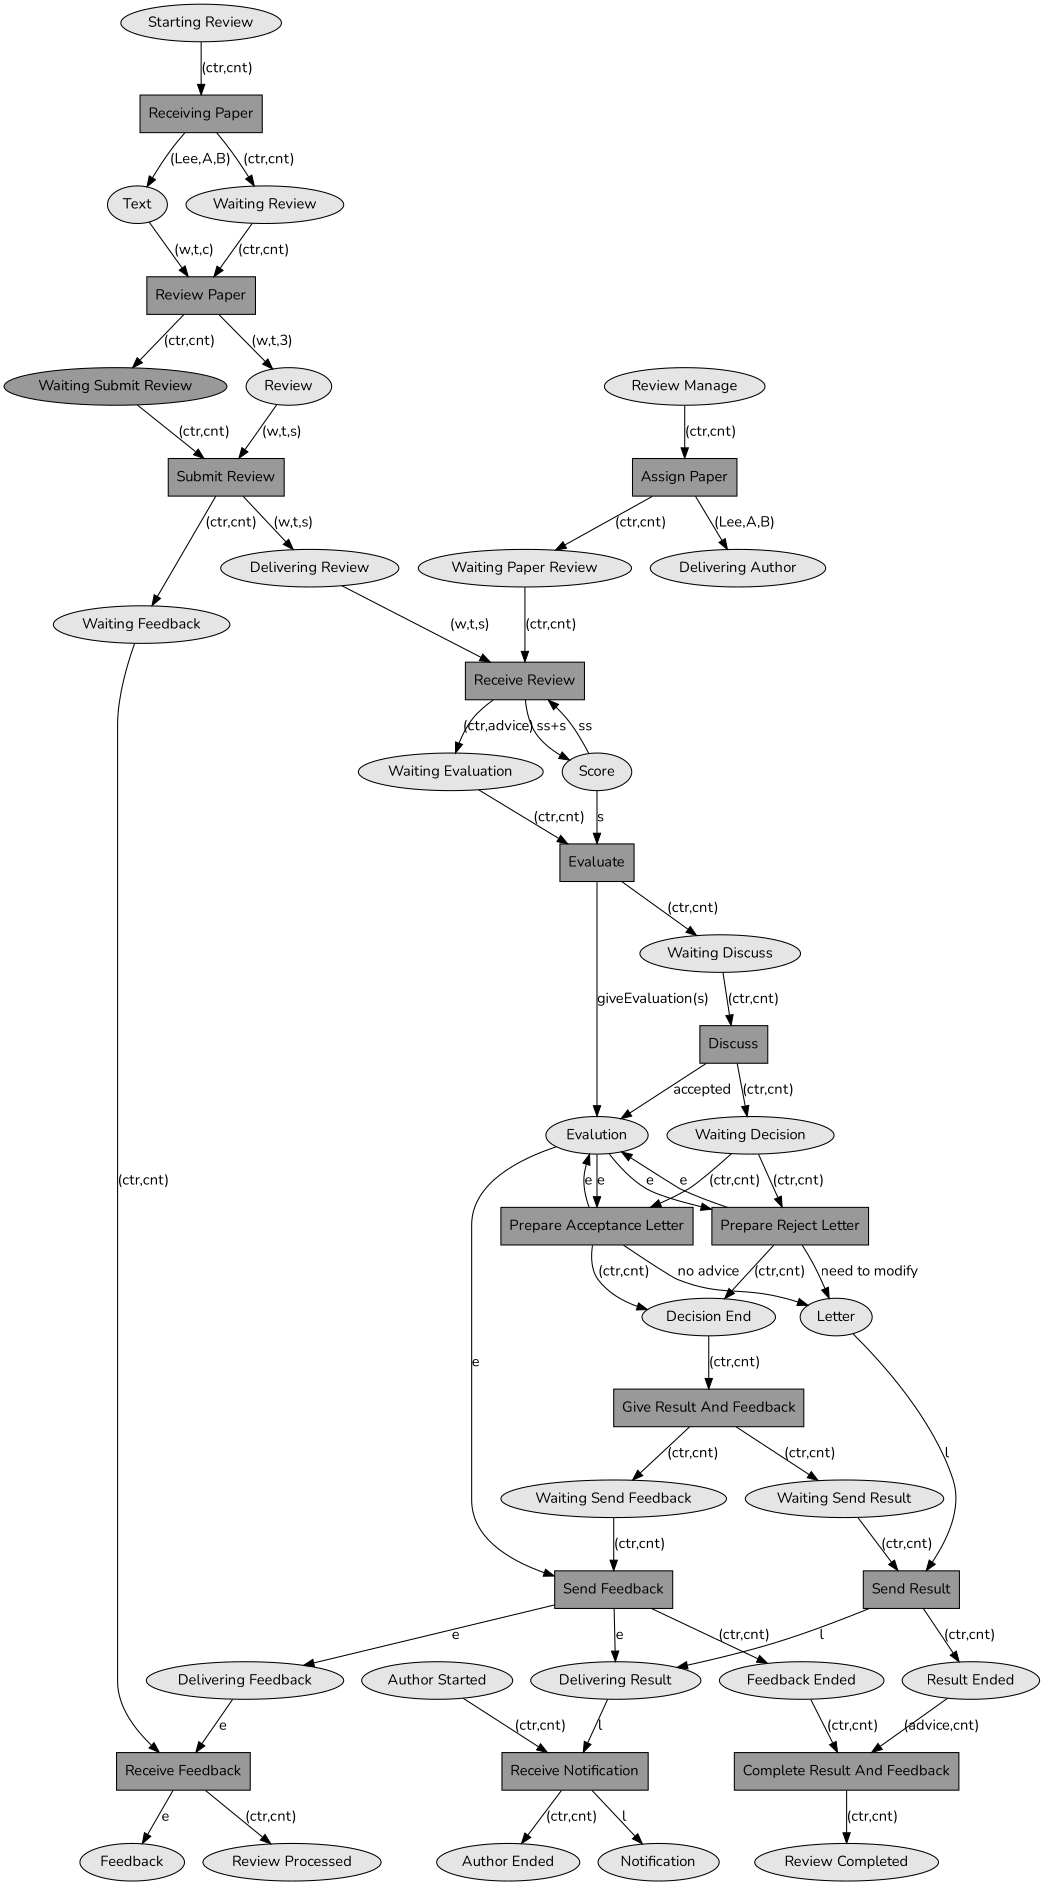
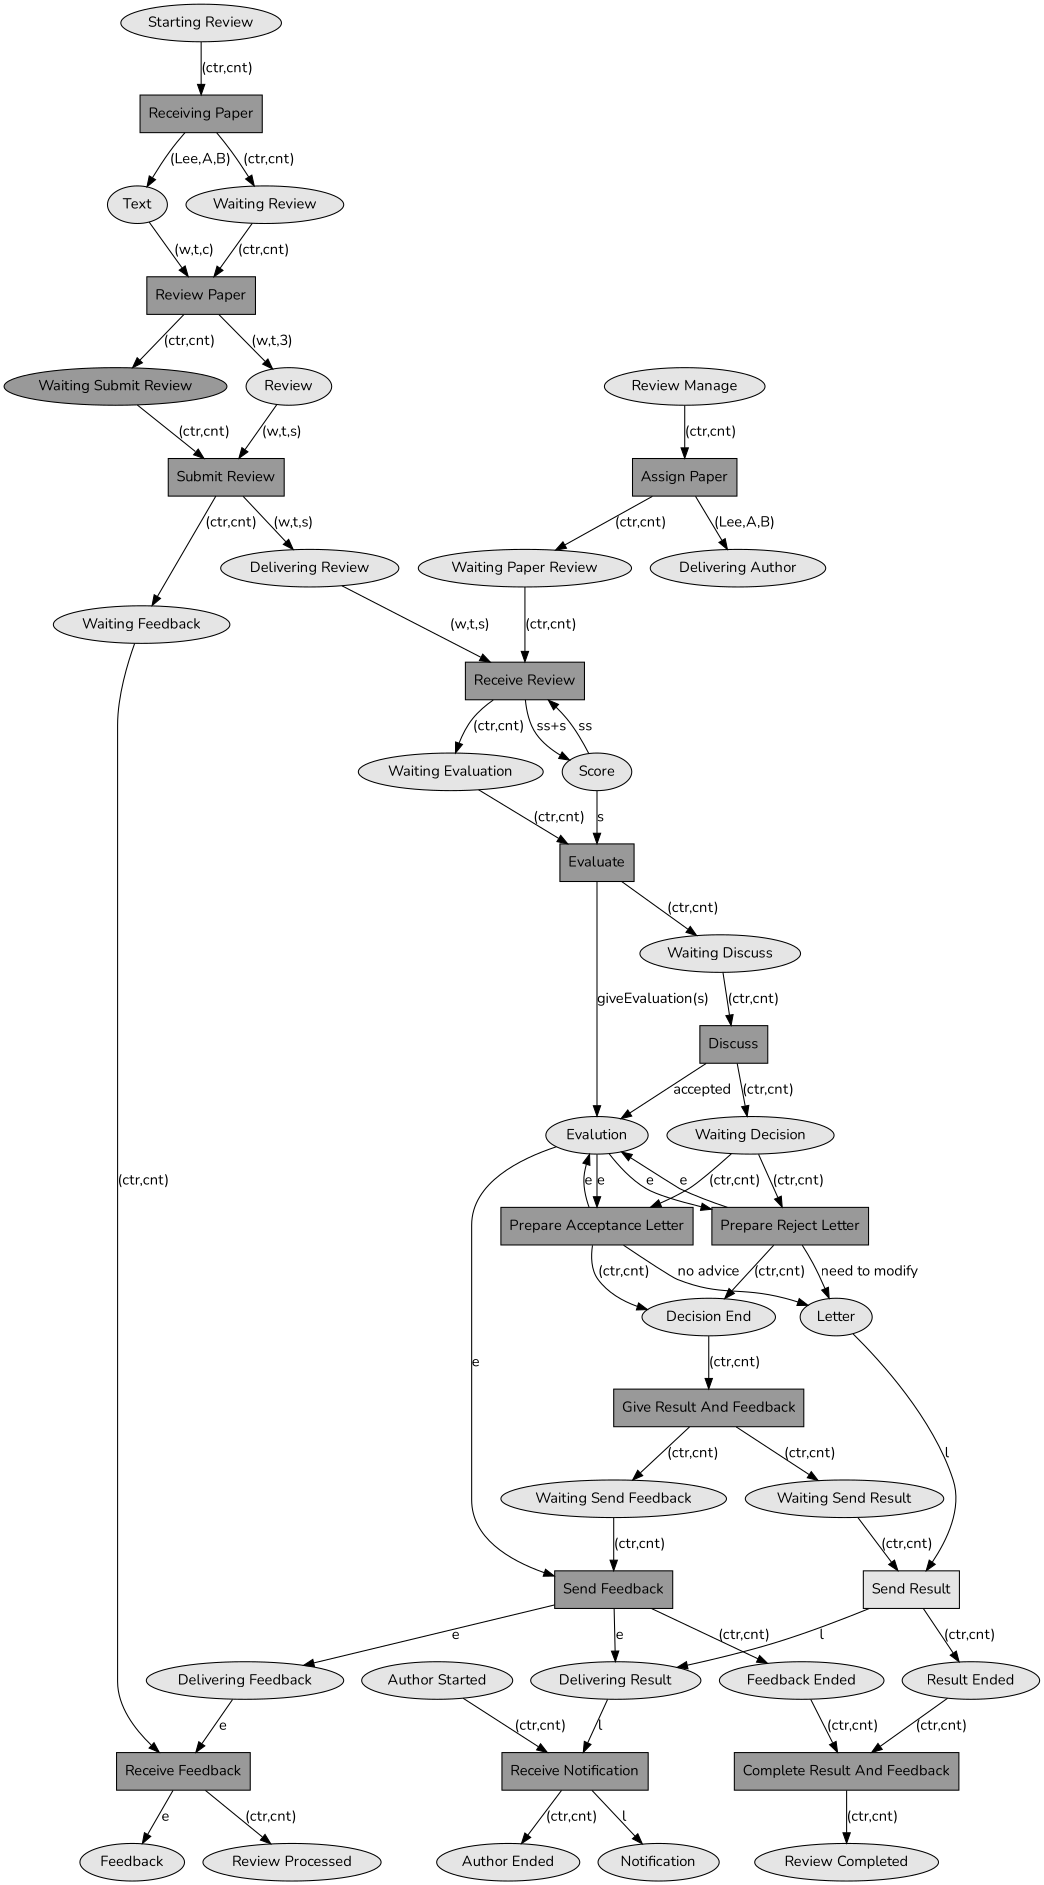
edge "Receive Review" -> "Waiting Evaluation": label "(ctr,advice)" -> "(ctr,cnt)"
node "Send Result": fillcolor grey60 -> gray90
edge "Result Ended" -> "Complete Result And Feedback": label "(advice,cnt)" -> "(ctr,cnt)"
